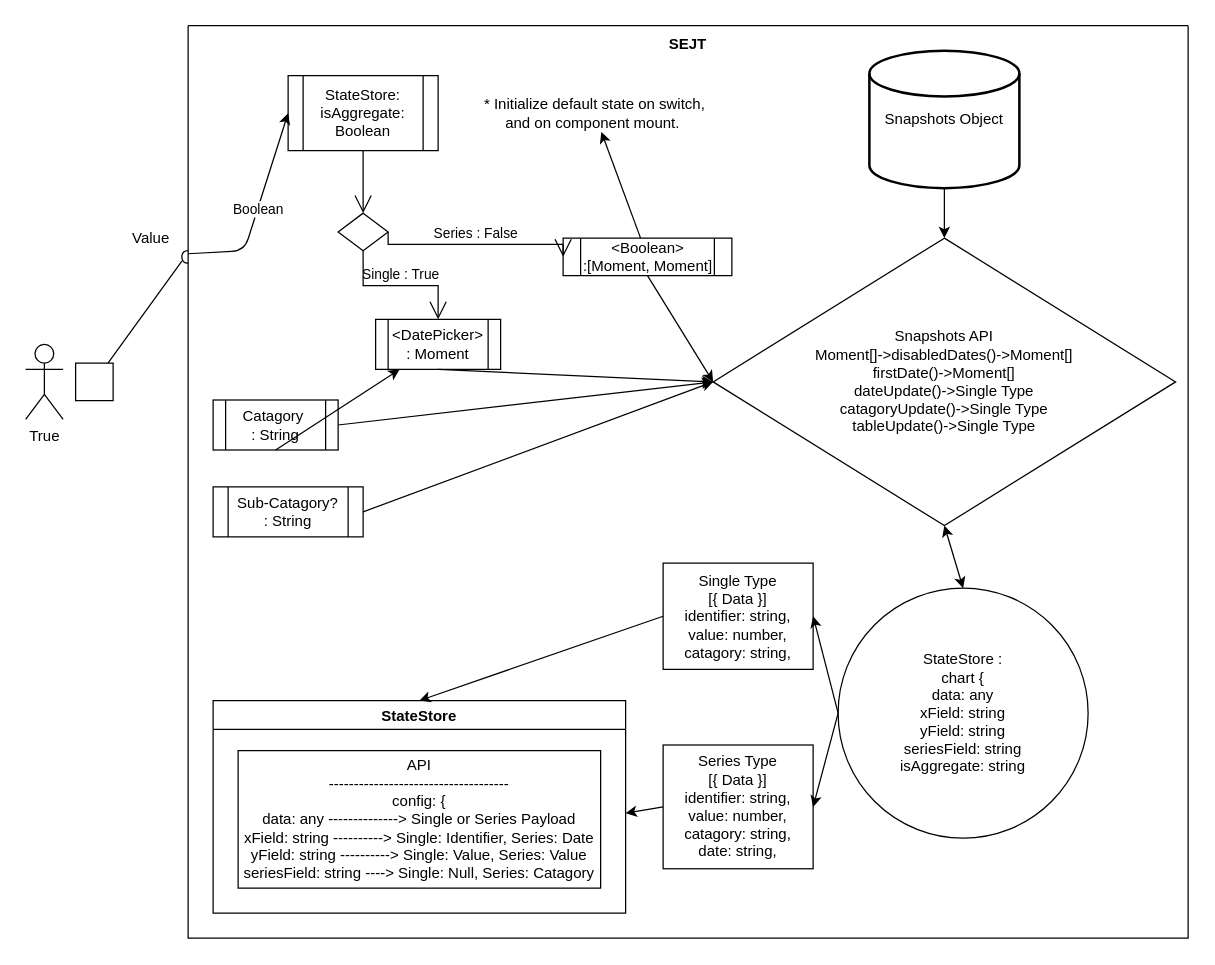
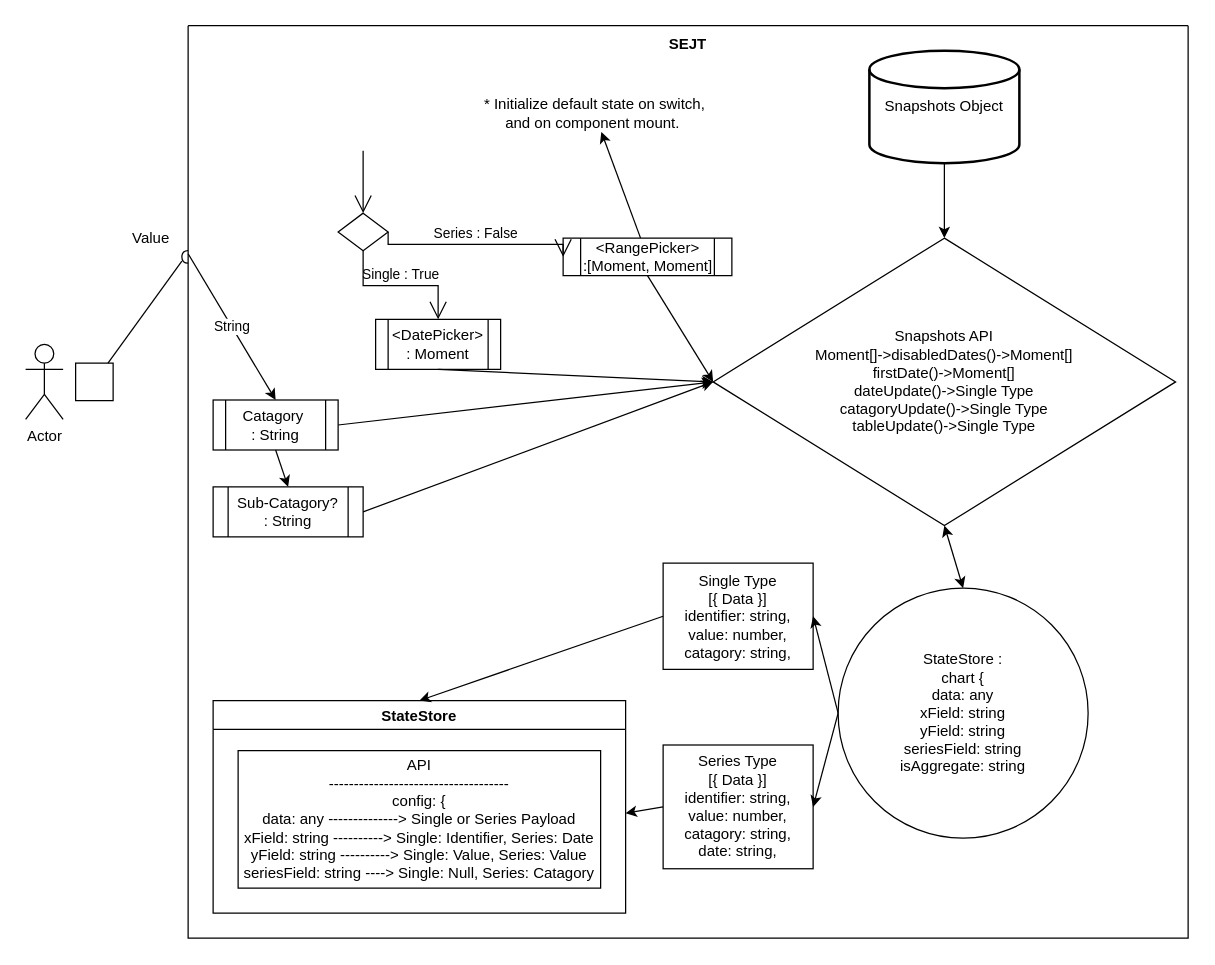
node "StateStore: isAggregate: Boolean": removed
node "Snapshots Object": size 150x138 -> 150x113
edge "SEJT" -> "StateStore: isAggregate: Boolean": removed, label "Boolean"
node "<Boolean> :[Moment, Moment]": label "<Boolean> :[Moment, Moment]" -> "<RangePicker> :[Moment, Moment]"
edge "SEJT" -> "Catagory : String": added, label "String"
edge "Catagory : String" -> "<DatePicker> : Moment": now "Catagory : String" -> "Sub-Catagory? : String"
node "True": label "True" -> "Actor"
